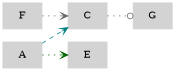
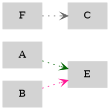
node "G": removed
edge "A" -> "C": removed
node "B": added
